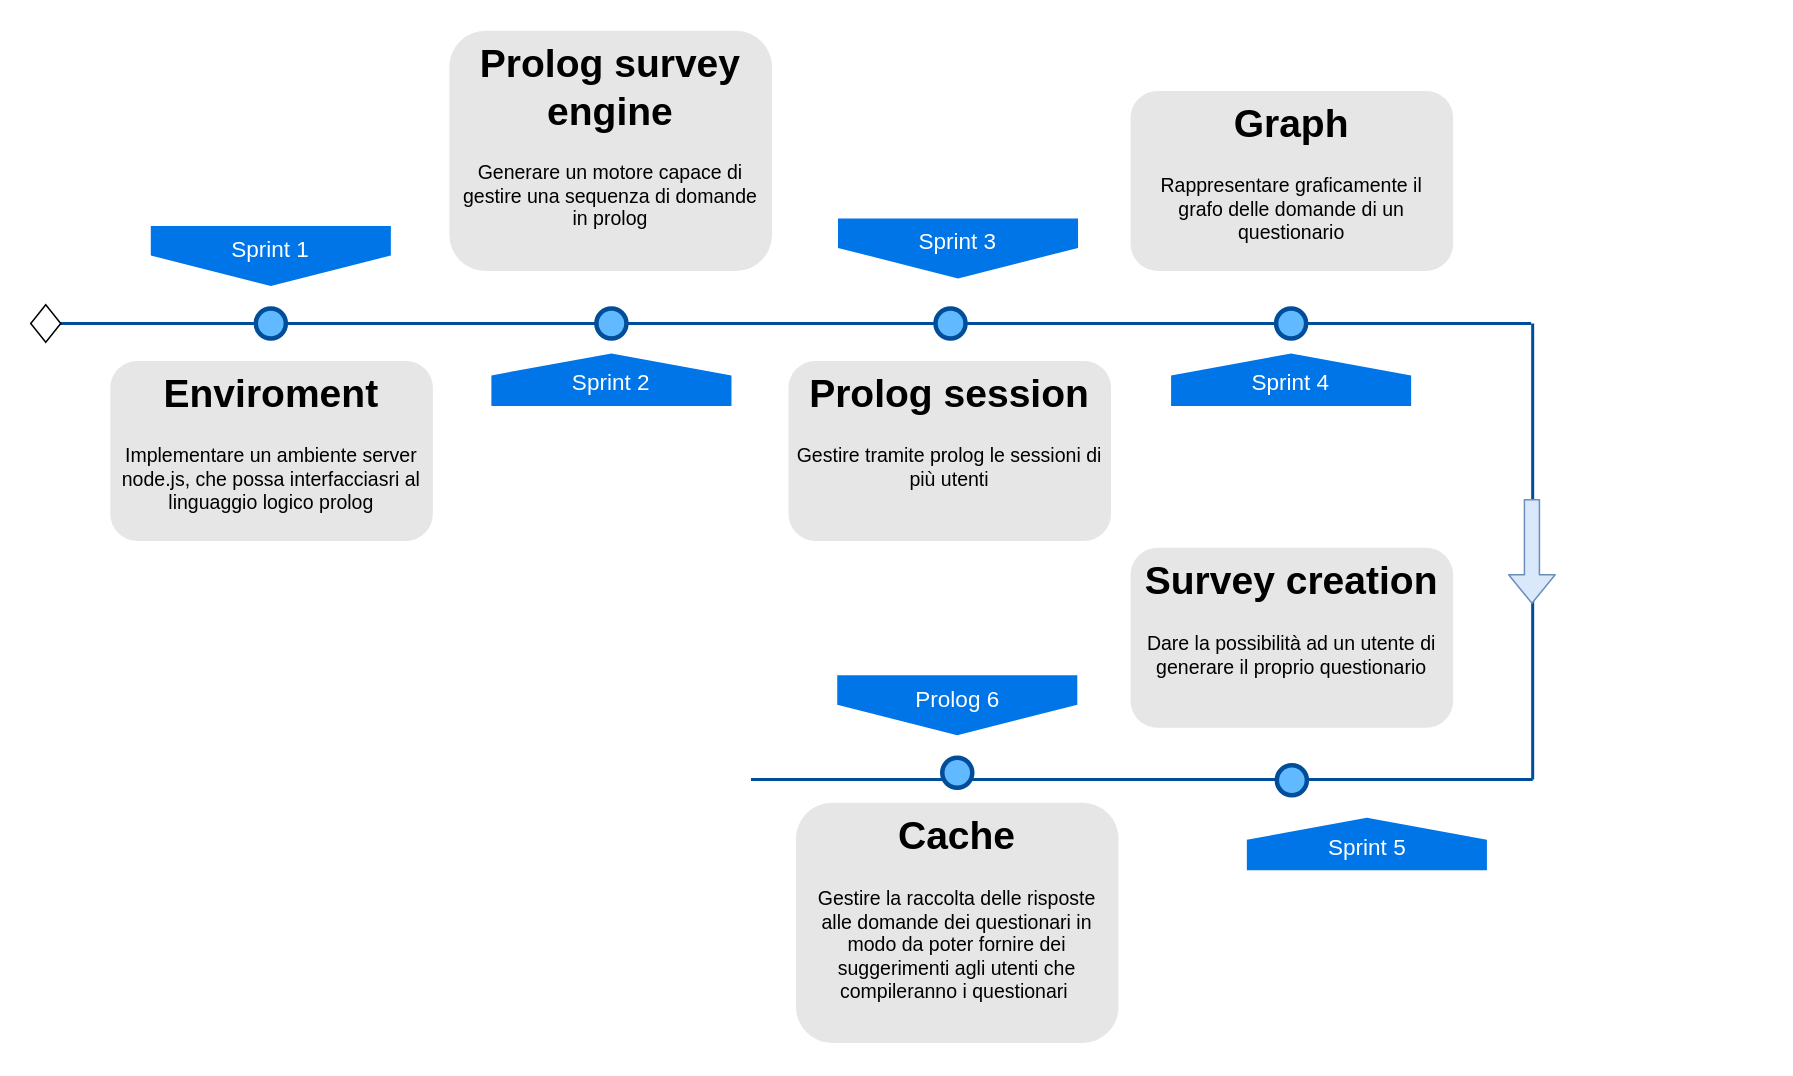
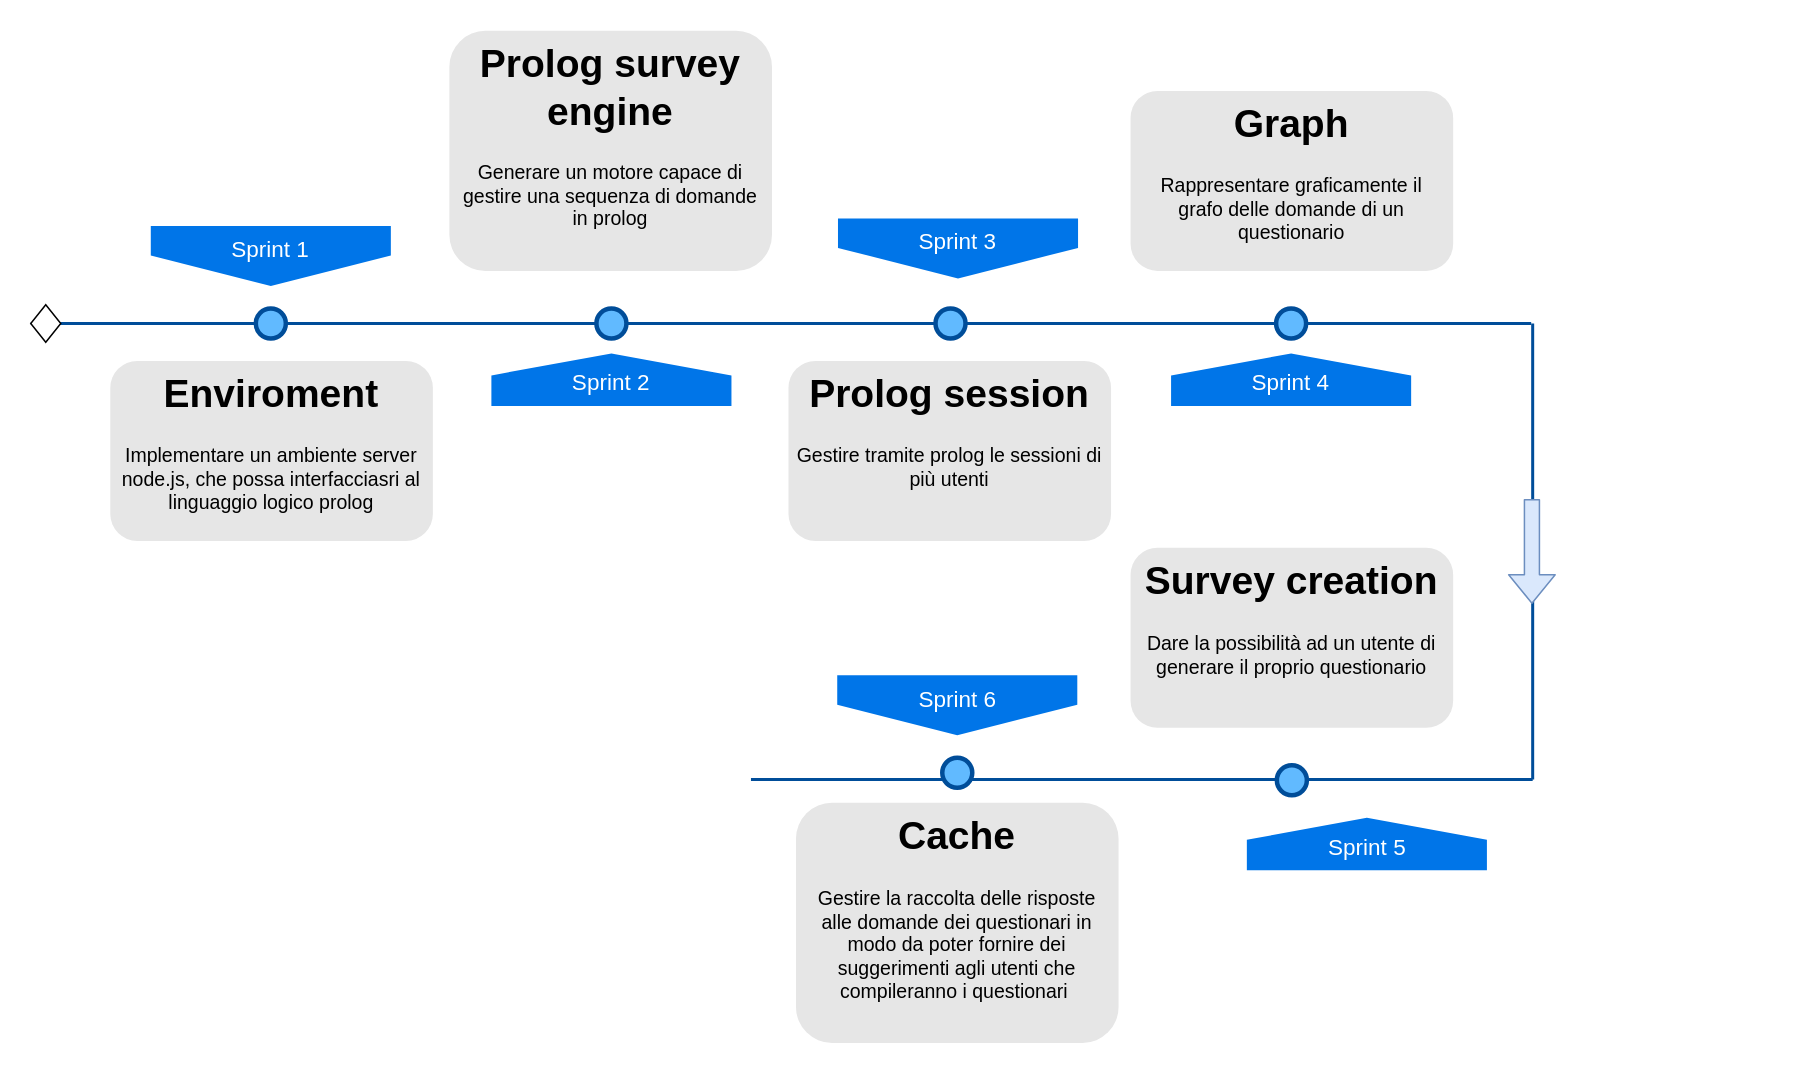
node "Prolog 6": label "Prolog 6" -> "Sprint 6"
